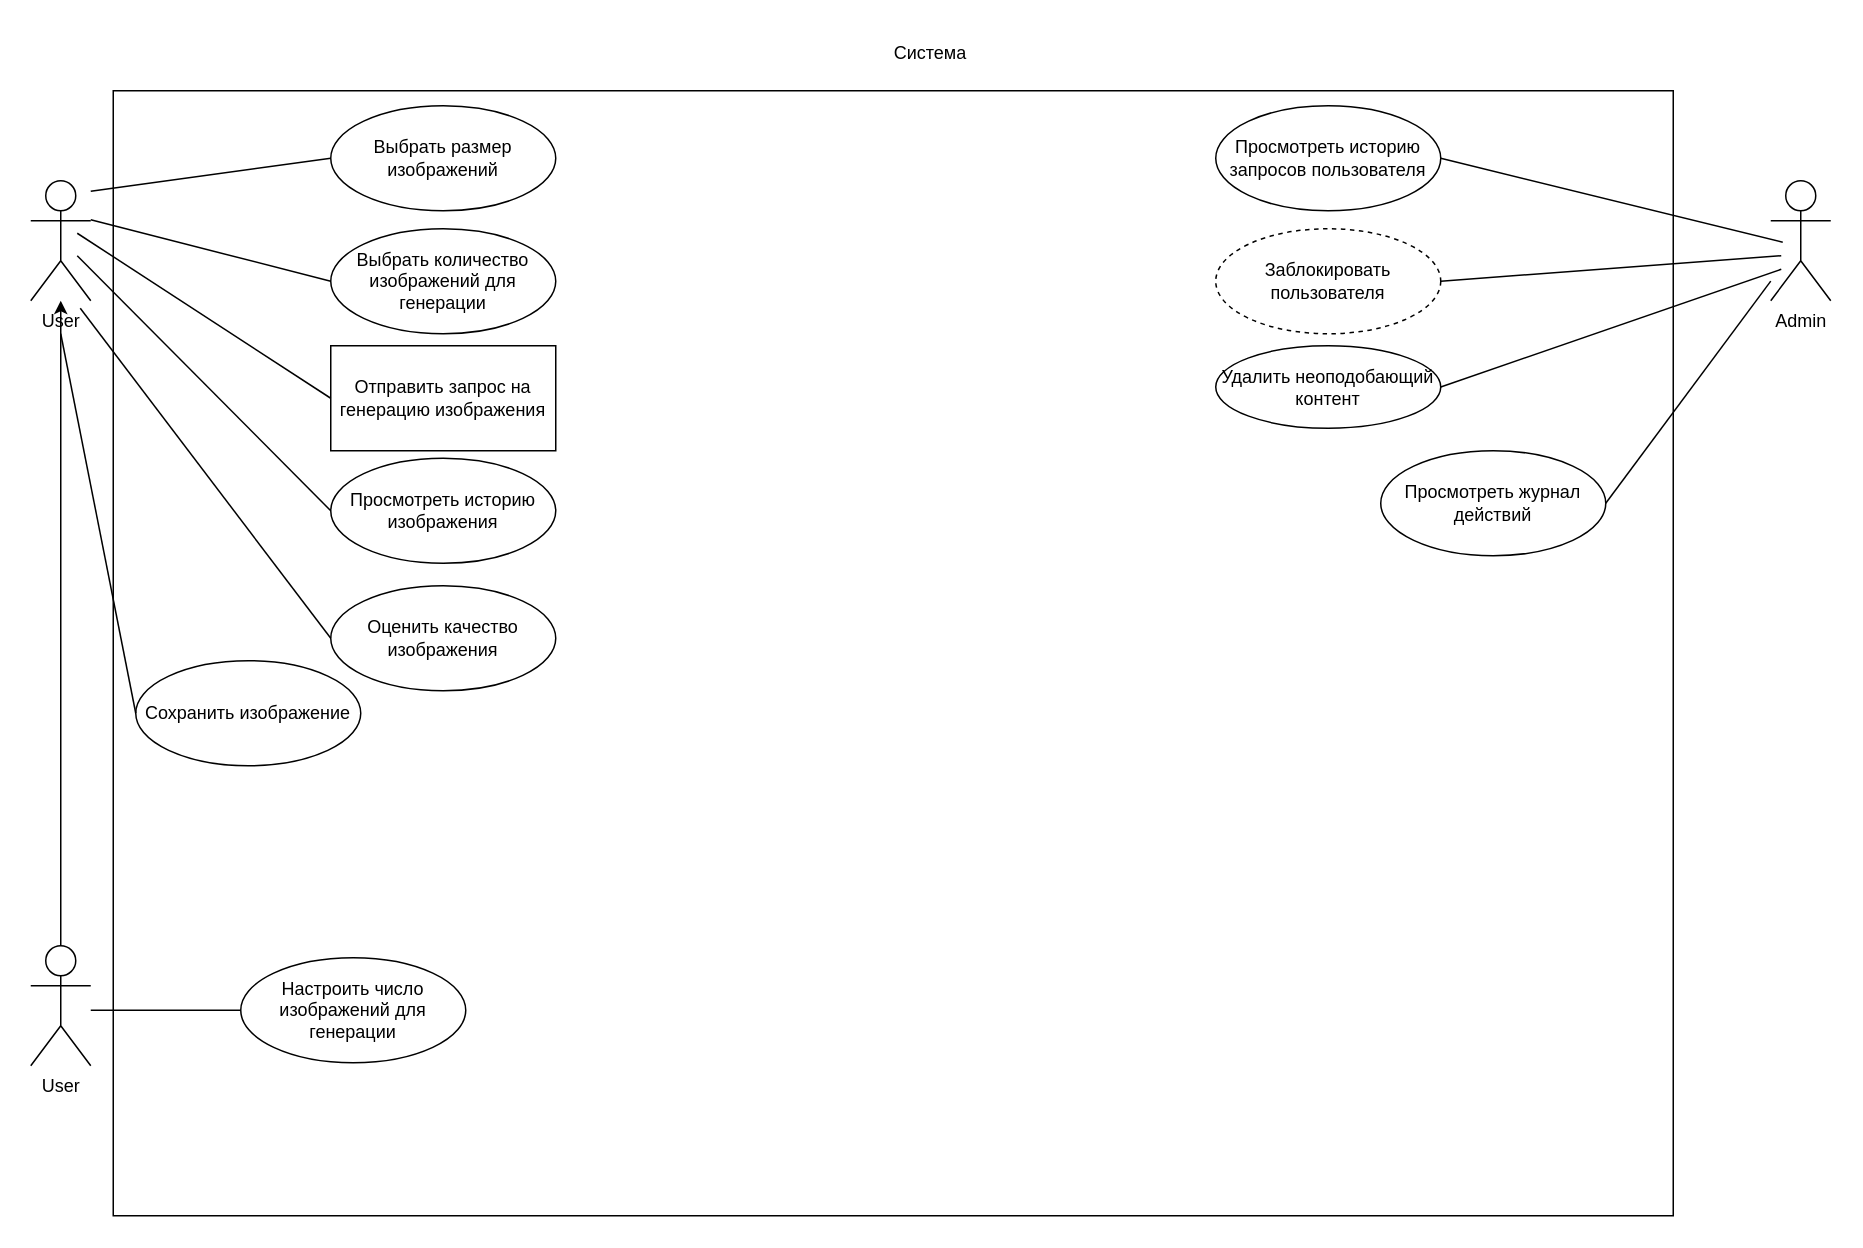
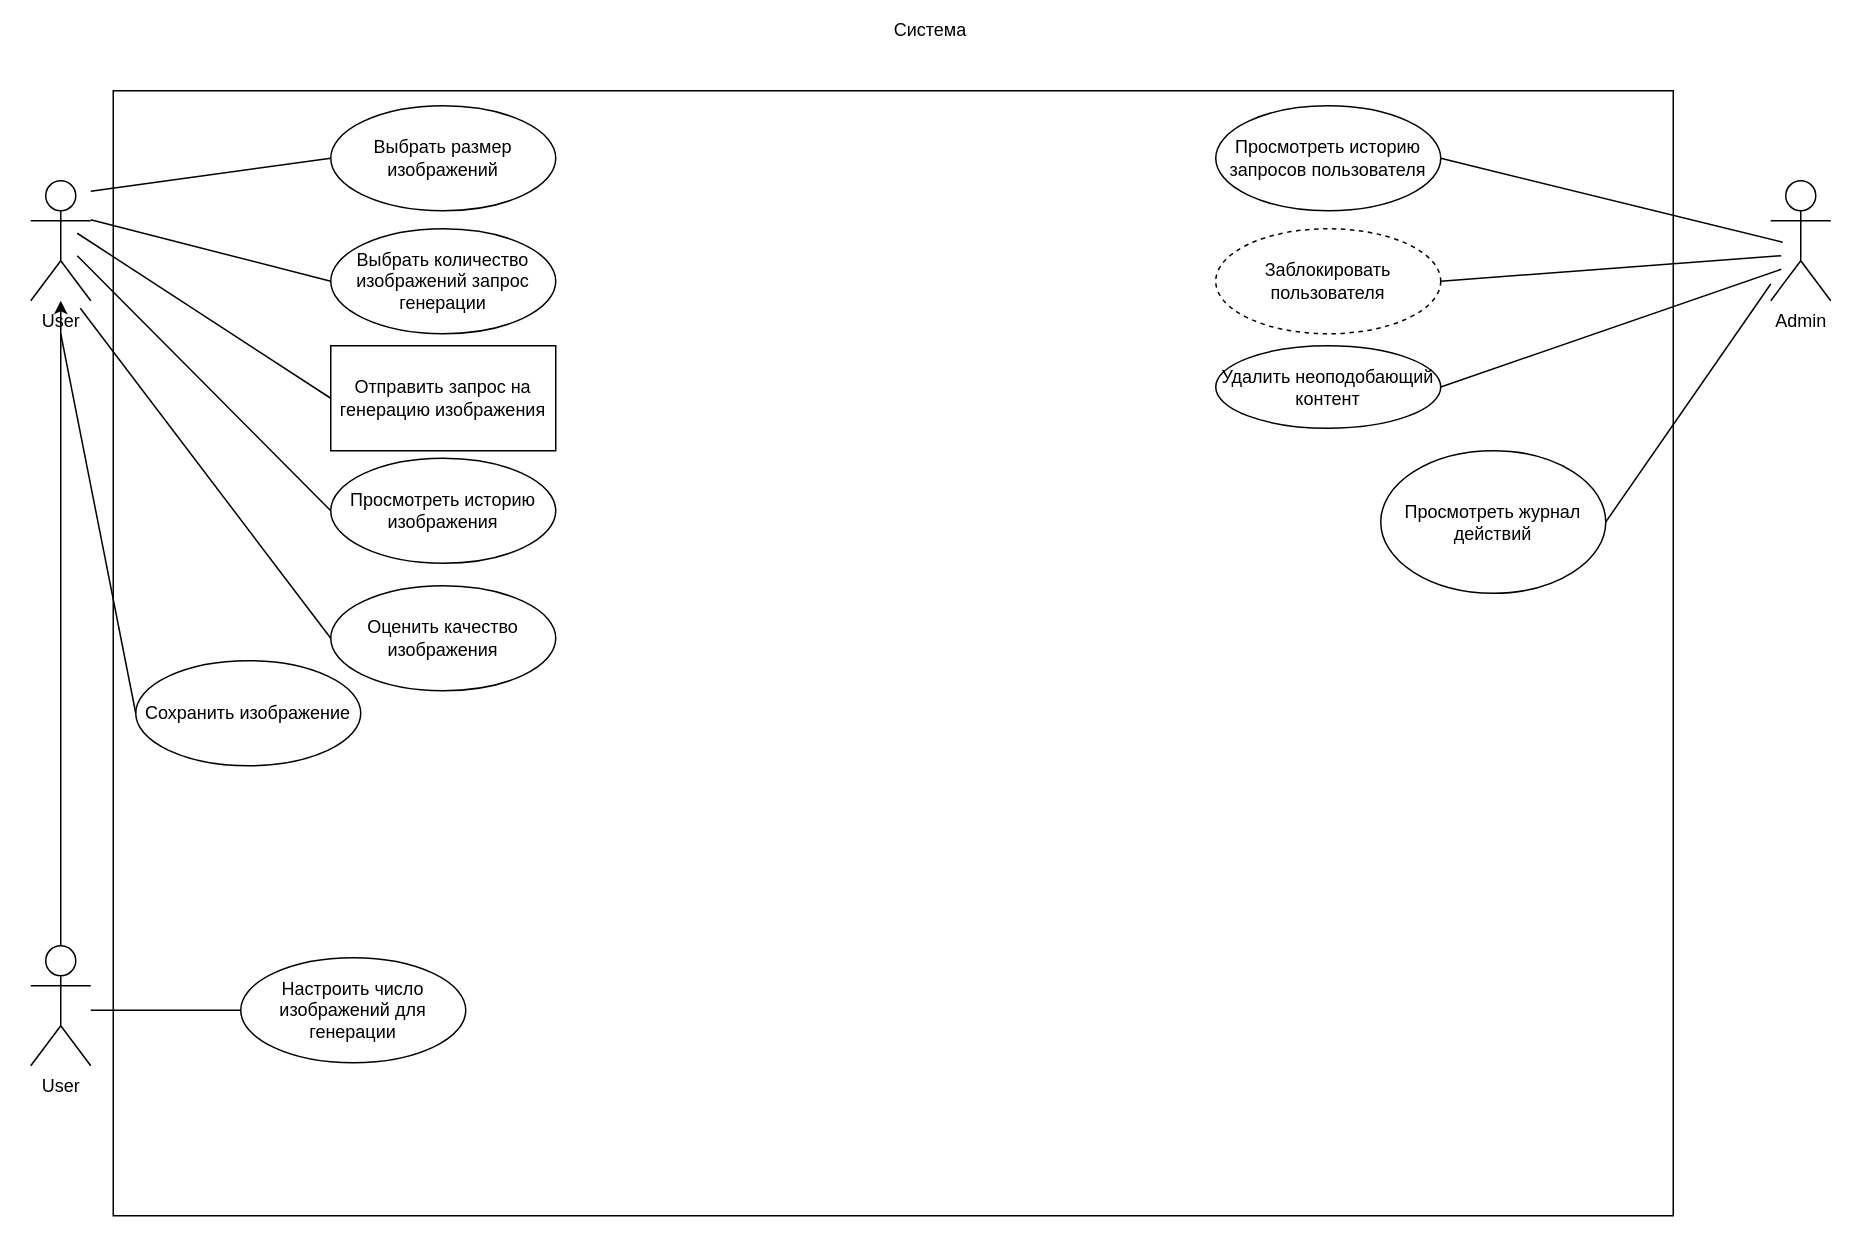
node "Система": moved (931, 53) -> (931, 31)
node "Выбрать количество изображений для генерации": label "Выбрать количество изображений для генерации" -> "Выбрать количество изображений запрос генерации"
node "Просмотреть журнал действий": size 225x105 -> 225x143
